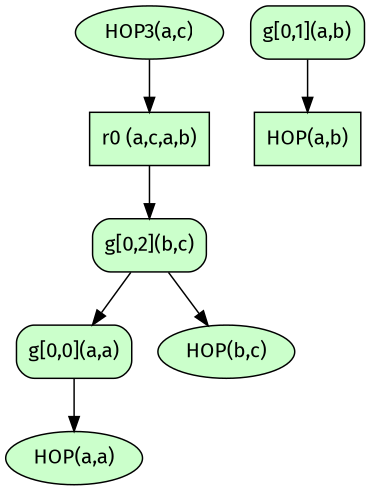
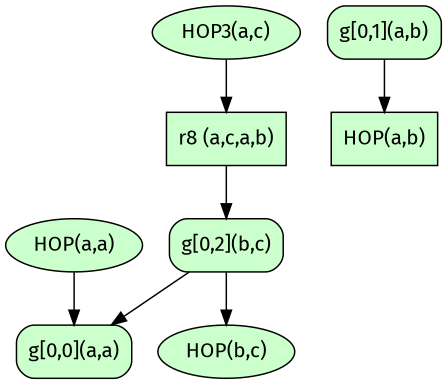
node "r0 (a,c,a,b)": label "r0 (a,c,a,b)" -> "r8 (a,c,a,b)"
edge "g[0,0](a,a)" -> "HOP(a,a)": reversed
